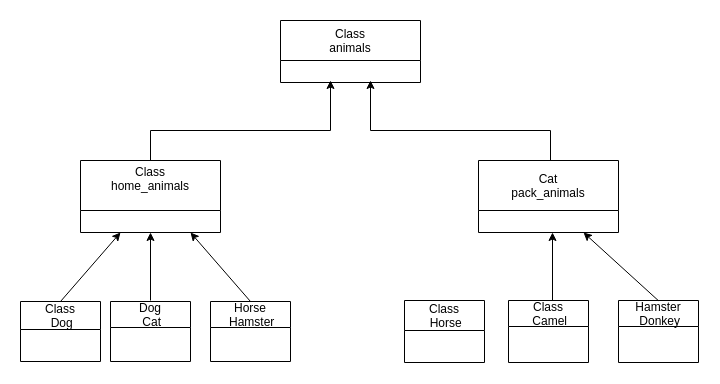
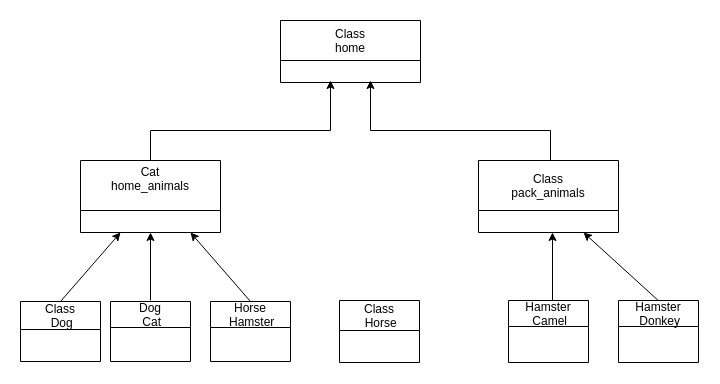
node "Class animals": label "Class animals" -> "Class home"
node "Class home_animals": label "Class home_animals" -> "Cat home_animals"
node "Cat pack_animals": label "Cat pack_animals" -> "Class pack_animals"
node "Class Camel": label "Class Camel" -> "Hamster Camel"
node "Class Horse": moved (445, 332) -> (380, 332)
